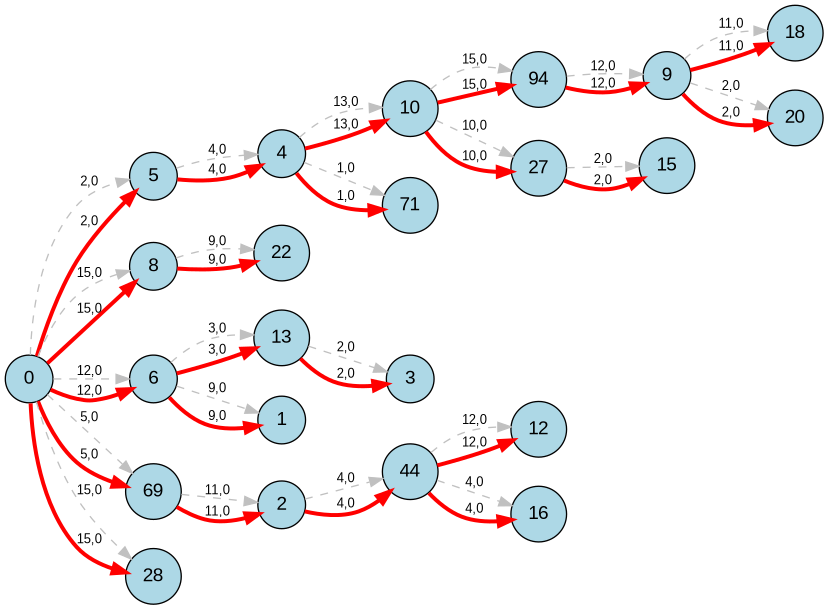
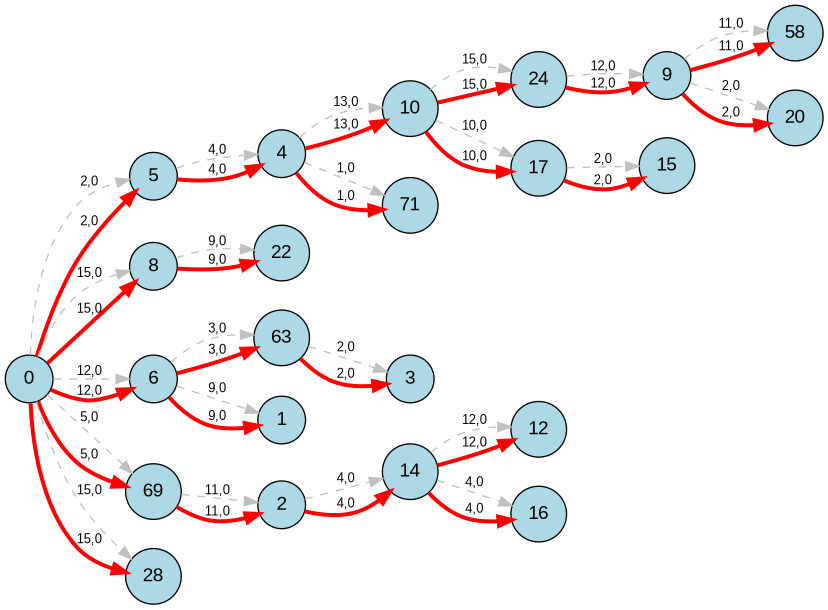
node "18": label "18" -> "58"
node "94": label "94" -> "24"
node "27": label "27" -> "17"
node "13": label "13" -> "63"
node "44": label "44" -> "14"
